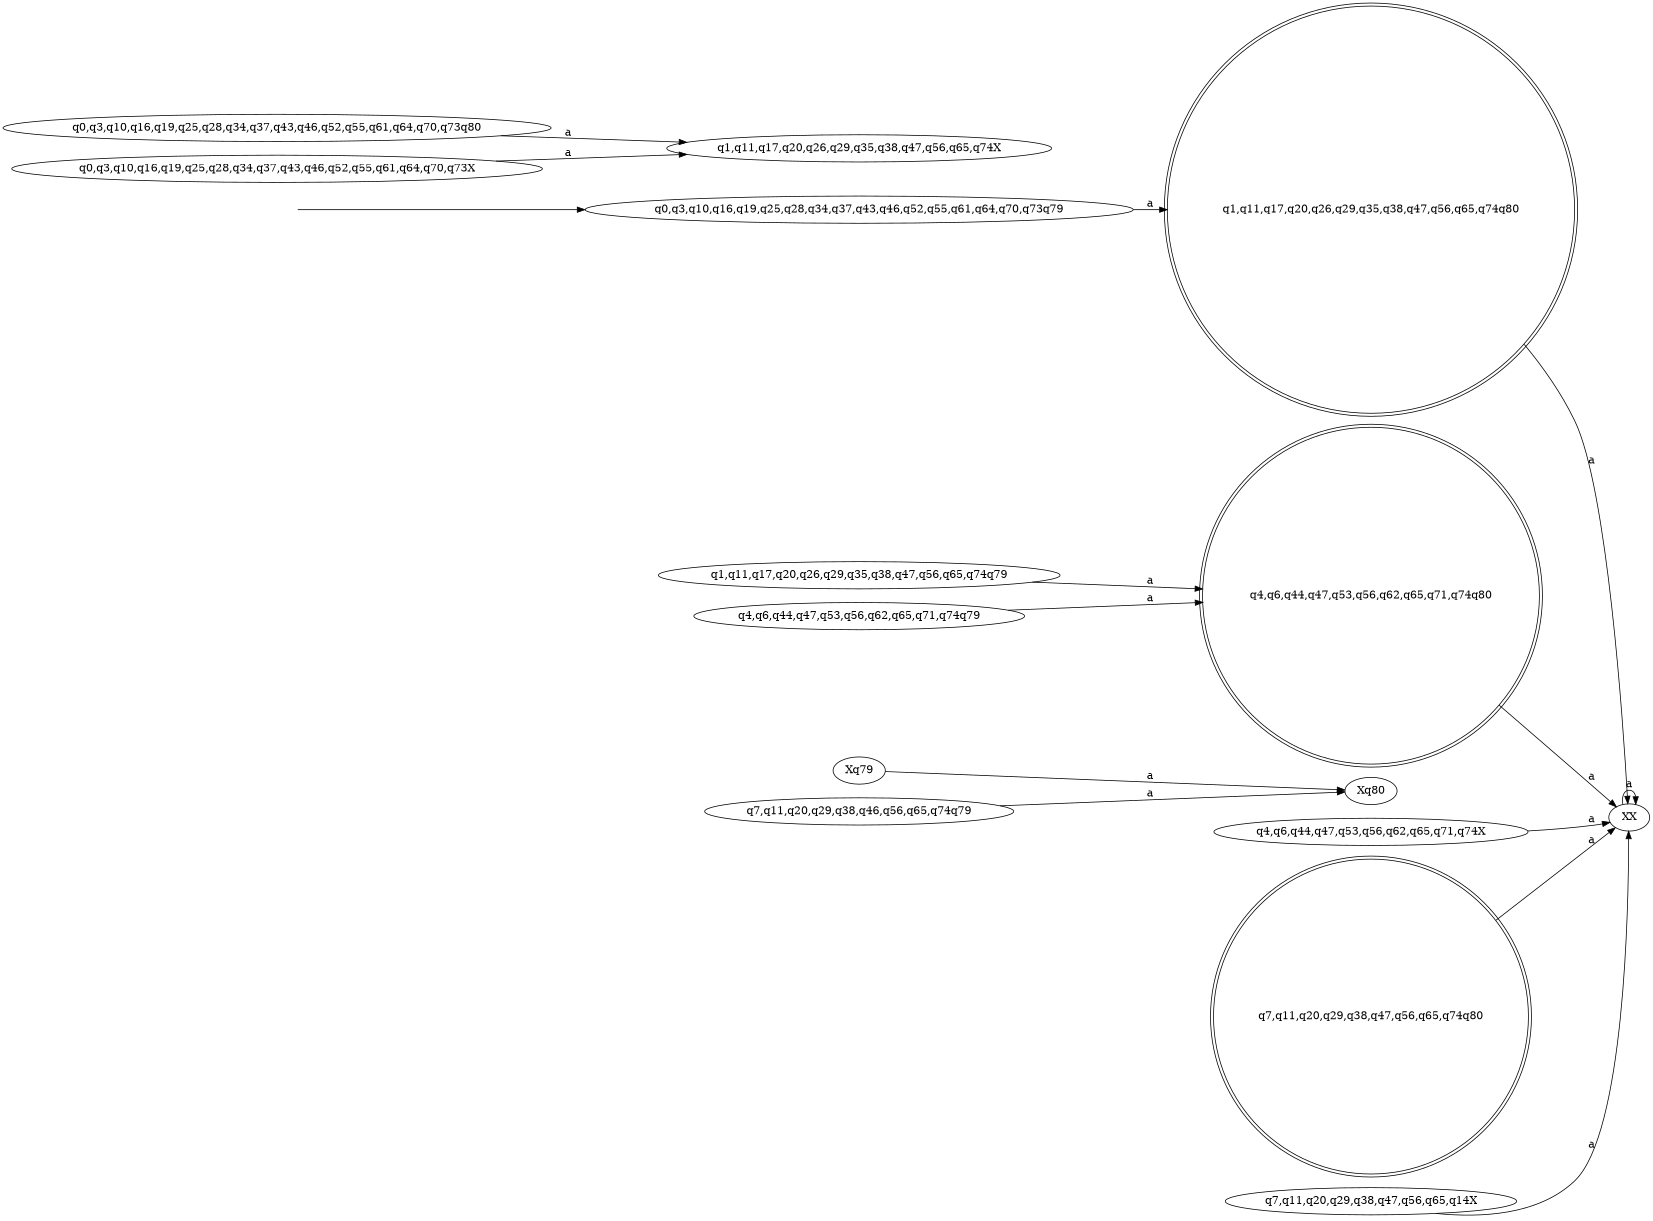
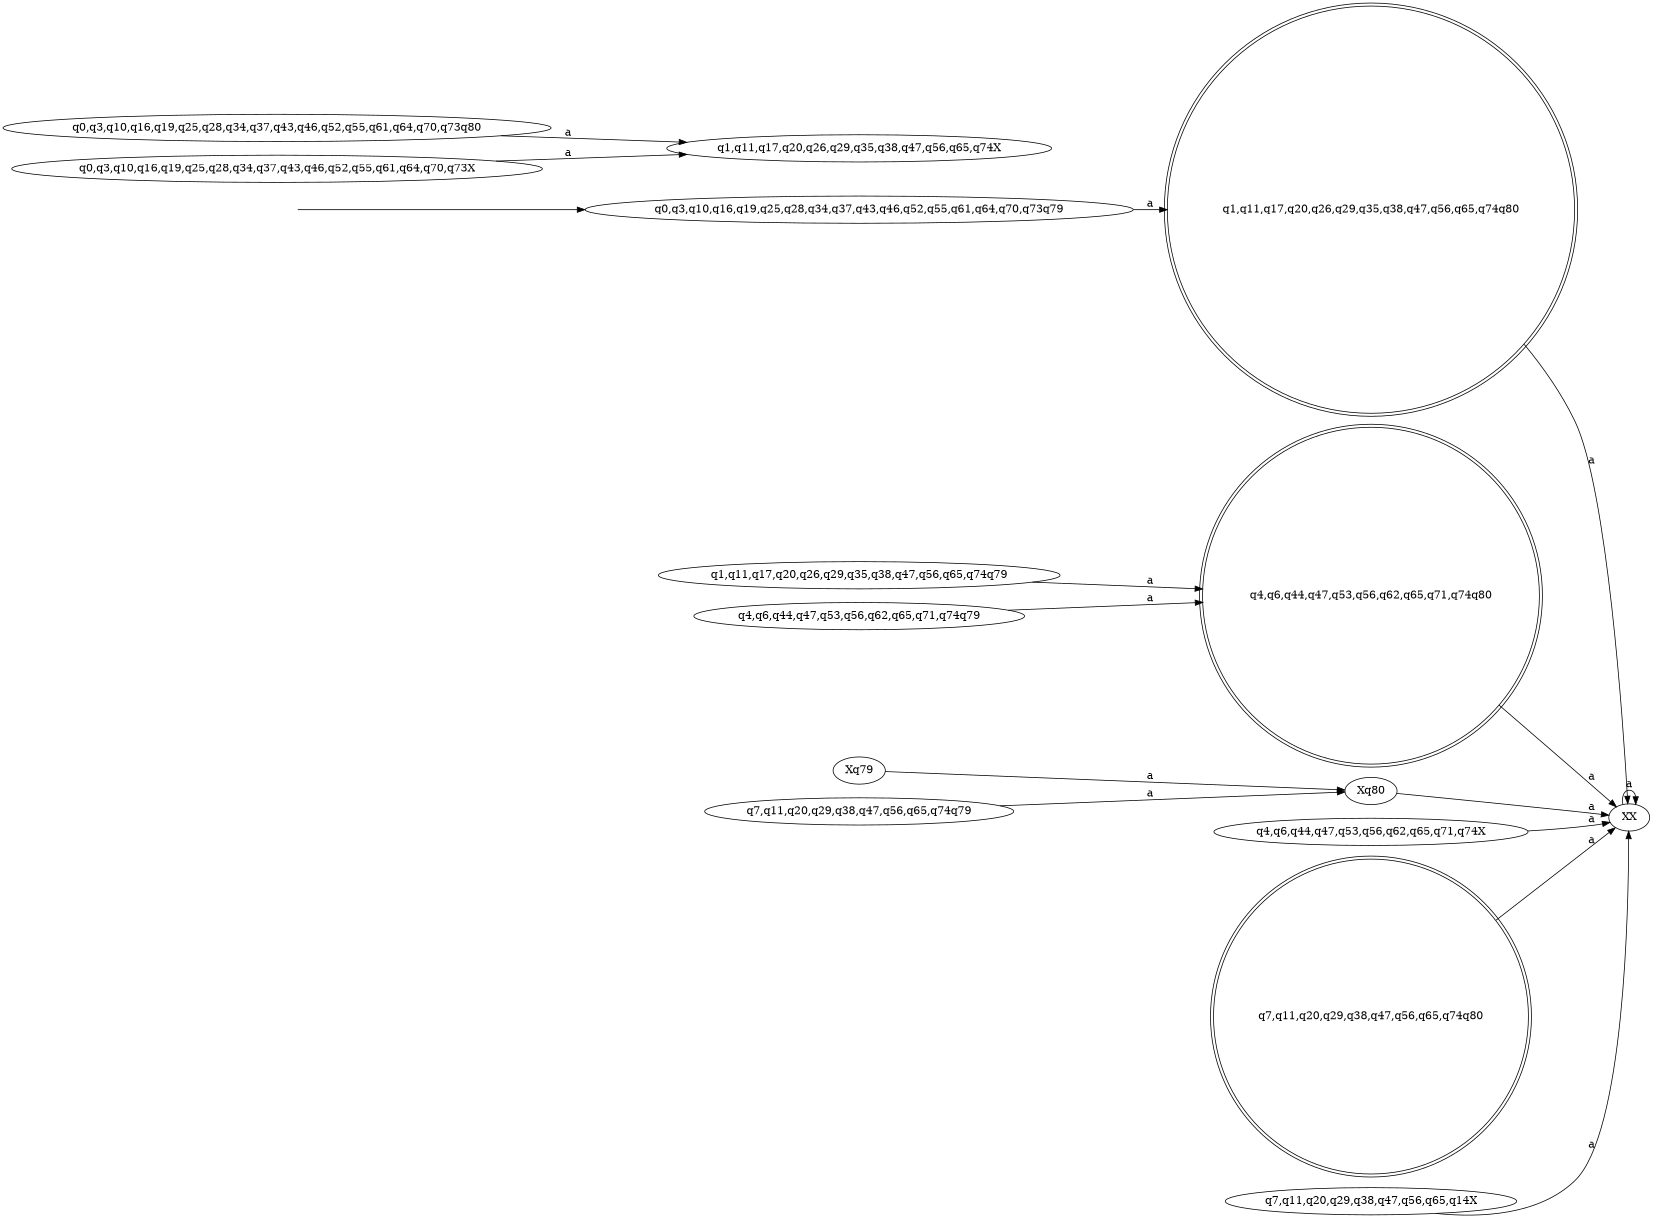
edge "Xq80" -> "XX": added, label "a"
node "q7,q11,q20,q29,q38,q46,q56,q65,q74q79": label "q7,q11,q20,q29,q38,q46,q56,q65,q74q79" -> "q7,q11,q20,q29,q38,q47,q56,q65,q74q79"
